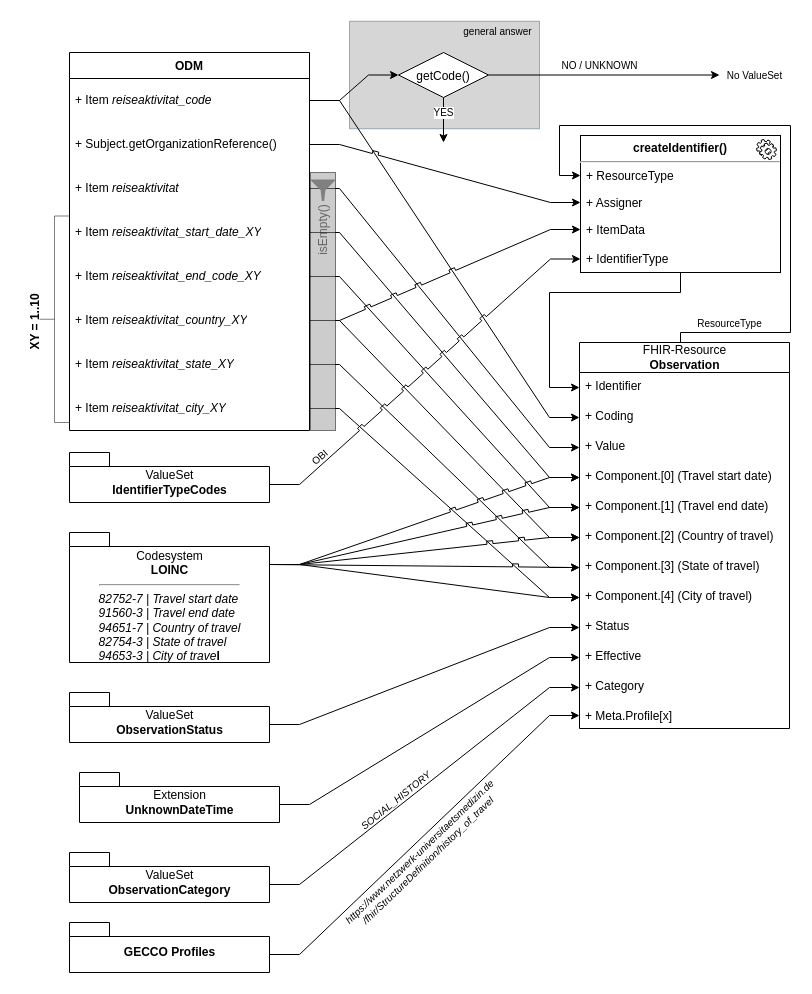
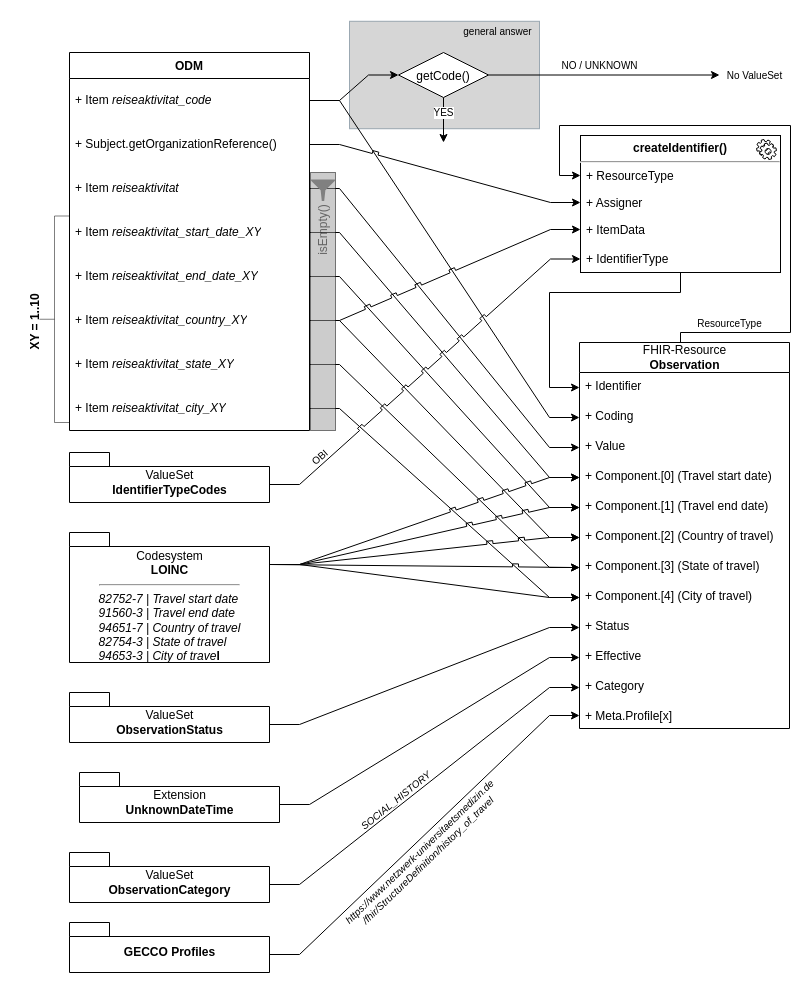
node "+ Item reiseaktivitat_end_code_XY": label "+ Item reiseaktivitat_end_code_XY" -> "+ Item reiseaktivitat_end_date_XY"
